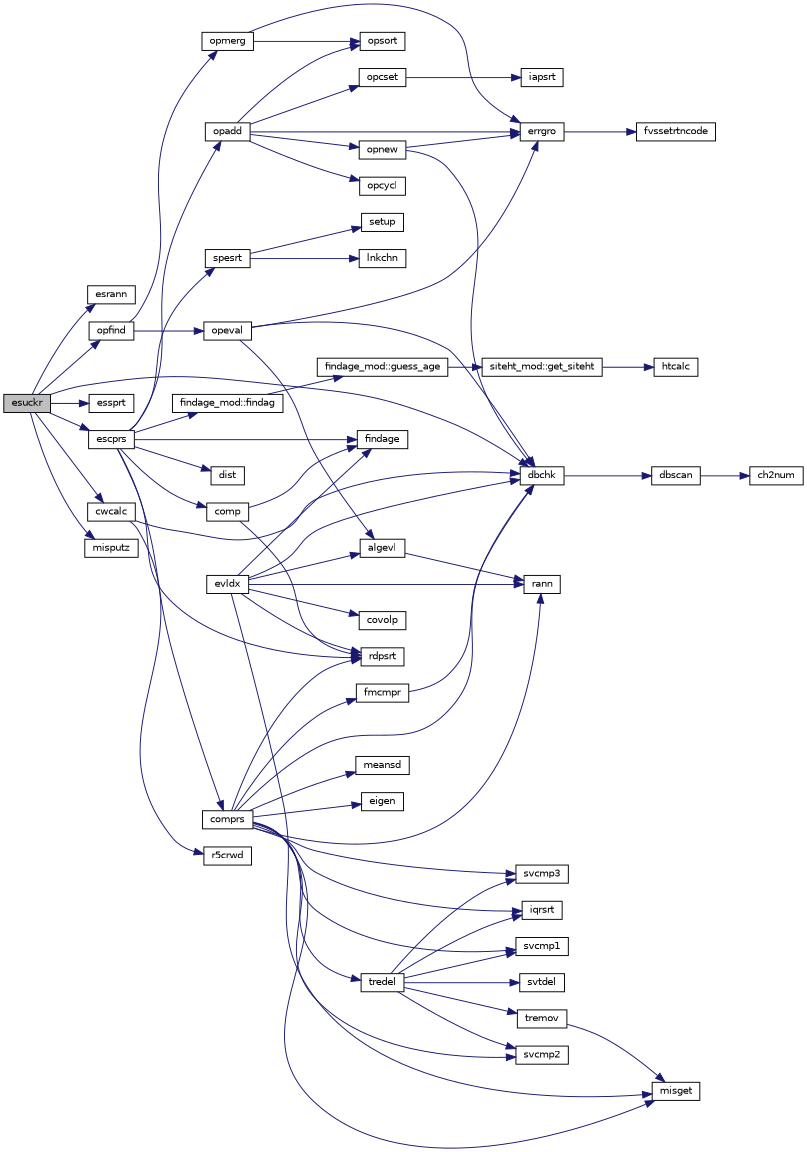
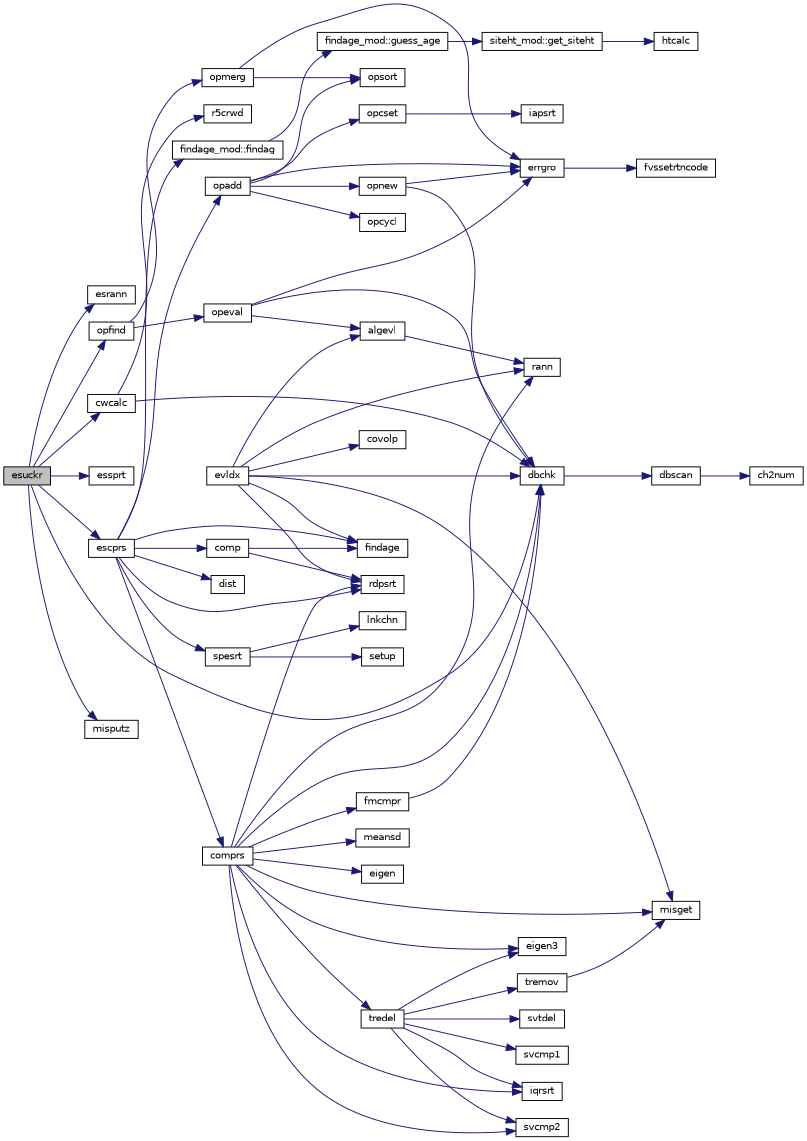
node "svcmp3": label "svcmp3" -> "eigen3"
edge "comprs" -> "svcmp1": removed
